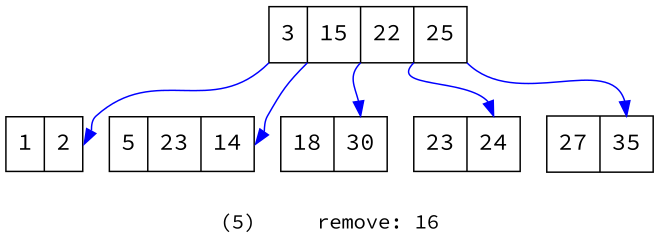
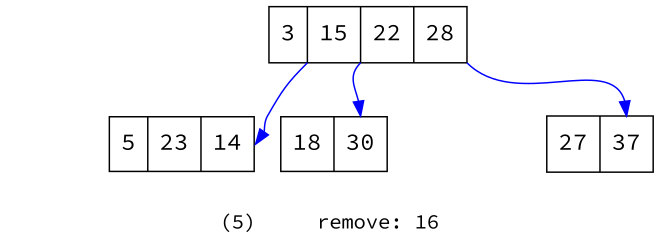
node "3": text "25" -> "28"
node "27": text "35" -> "37"
node "1": removed
node "23": removed
